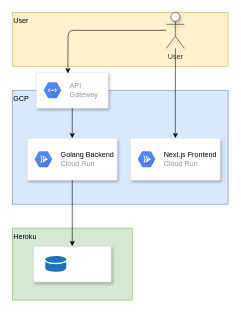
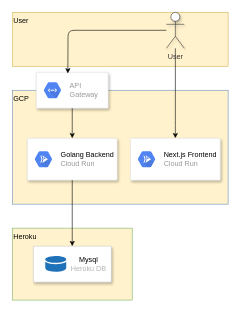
node "GCP": fillcolor #dae8fc -> #fff2cc
node "Heroku": fillcolor #d5e8d4 -> #fff2cc
node "Mysql Heroku DB": added
